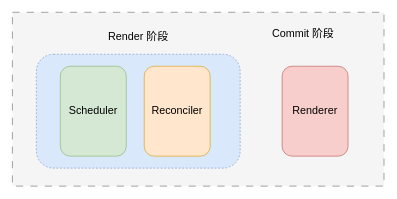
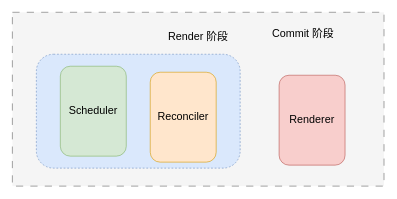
node "Render 阶段": moved (138, 36) -> (198, 36)
node "Reconciler": moved (177, 111) -> (183, 117)
node "Renderer": moved (315, 111) -> (312, 120)
